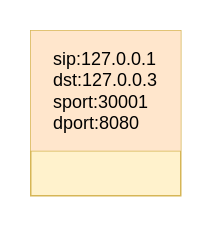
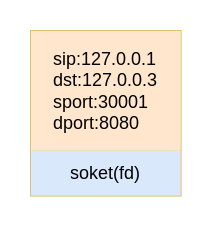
node "soket(fd)": added
